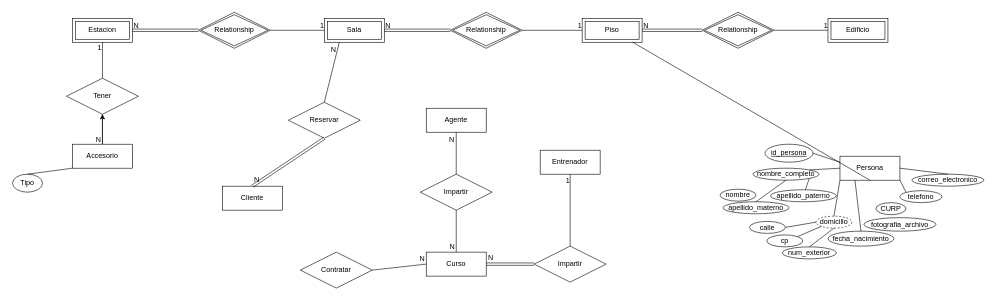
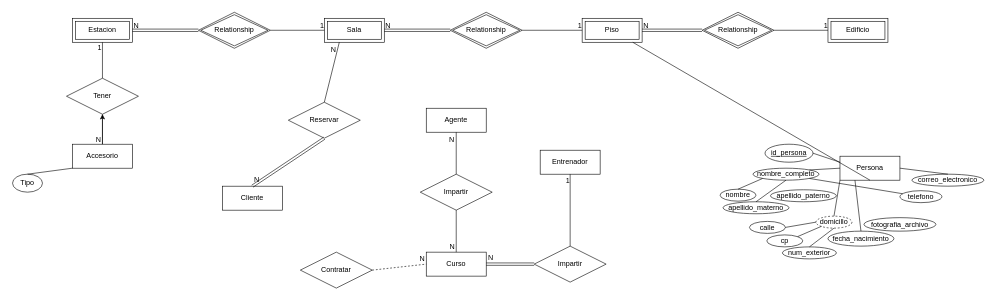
edge "nombre_completo" -- "nombre": added
edge "nombre_completo" -- "apellido_paterno": now "nombre_completo" -- "telefono"
edge "Persona" -- "telefono": removed
node "CURP": removed
edge "Curso" -- "Contratar": style solid -> dashed
